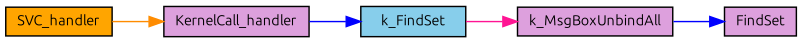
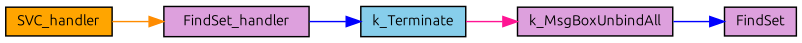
node "KernelCall_handler": label "KernelCall_handler" -> "FindSet_handler"
node "k_FindSet": label "k_FindSet" -> "k_Terminate"
